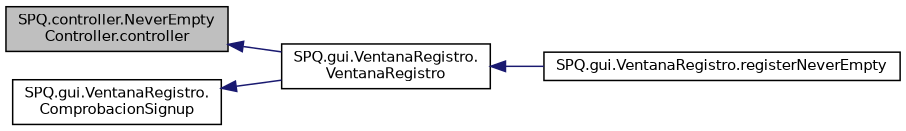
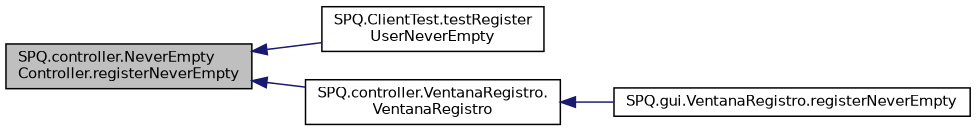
node "SPQ.controller.NeverEmpty Controller.controller": label "SPQ.controller.NeverEmpty Controller.controller" -> "SPQ.controller.NeverEmpty Controller.registerNeverEmpty"
node "SPQ.ClientTest.testRegister UserNeverEmpty": added
node "SPQ.gui.VentanaRegistro. VentanaRegistro": label "SPQ.gui.VentanaRegistro. VentanaRegistro" -> "SPQ.controller.VentanaRegistro. VentanaRegistro"
node "SPQ.gui.VentanaRegistro. ComprobacionSignup": removed
